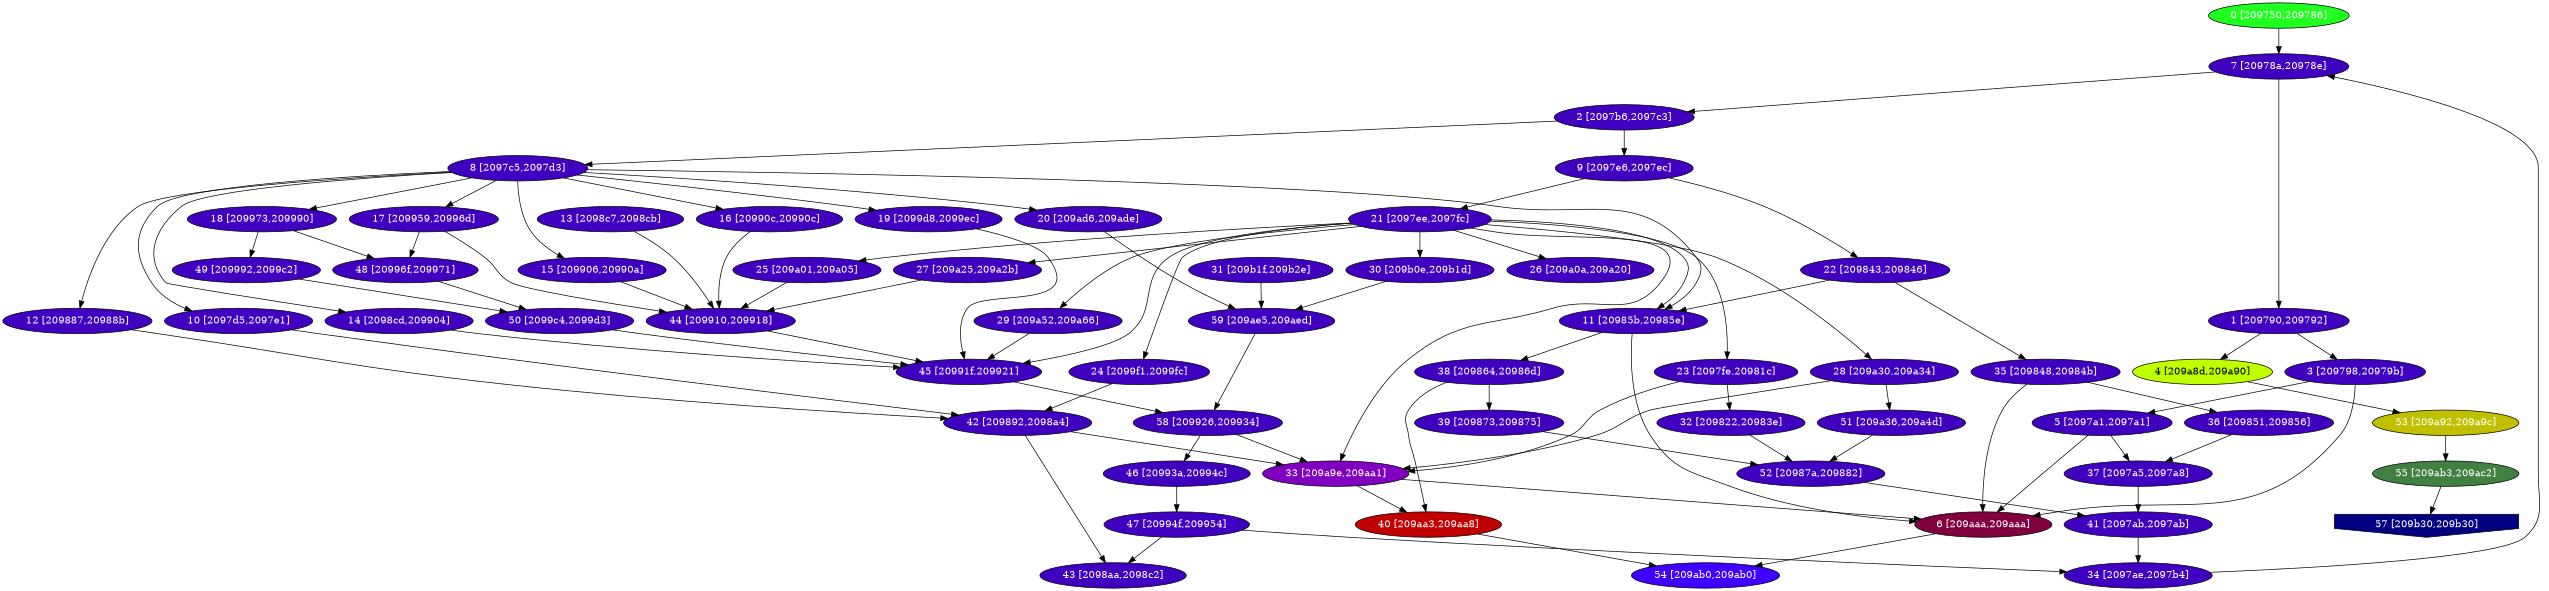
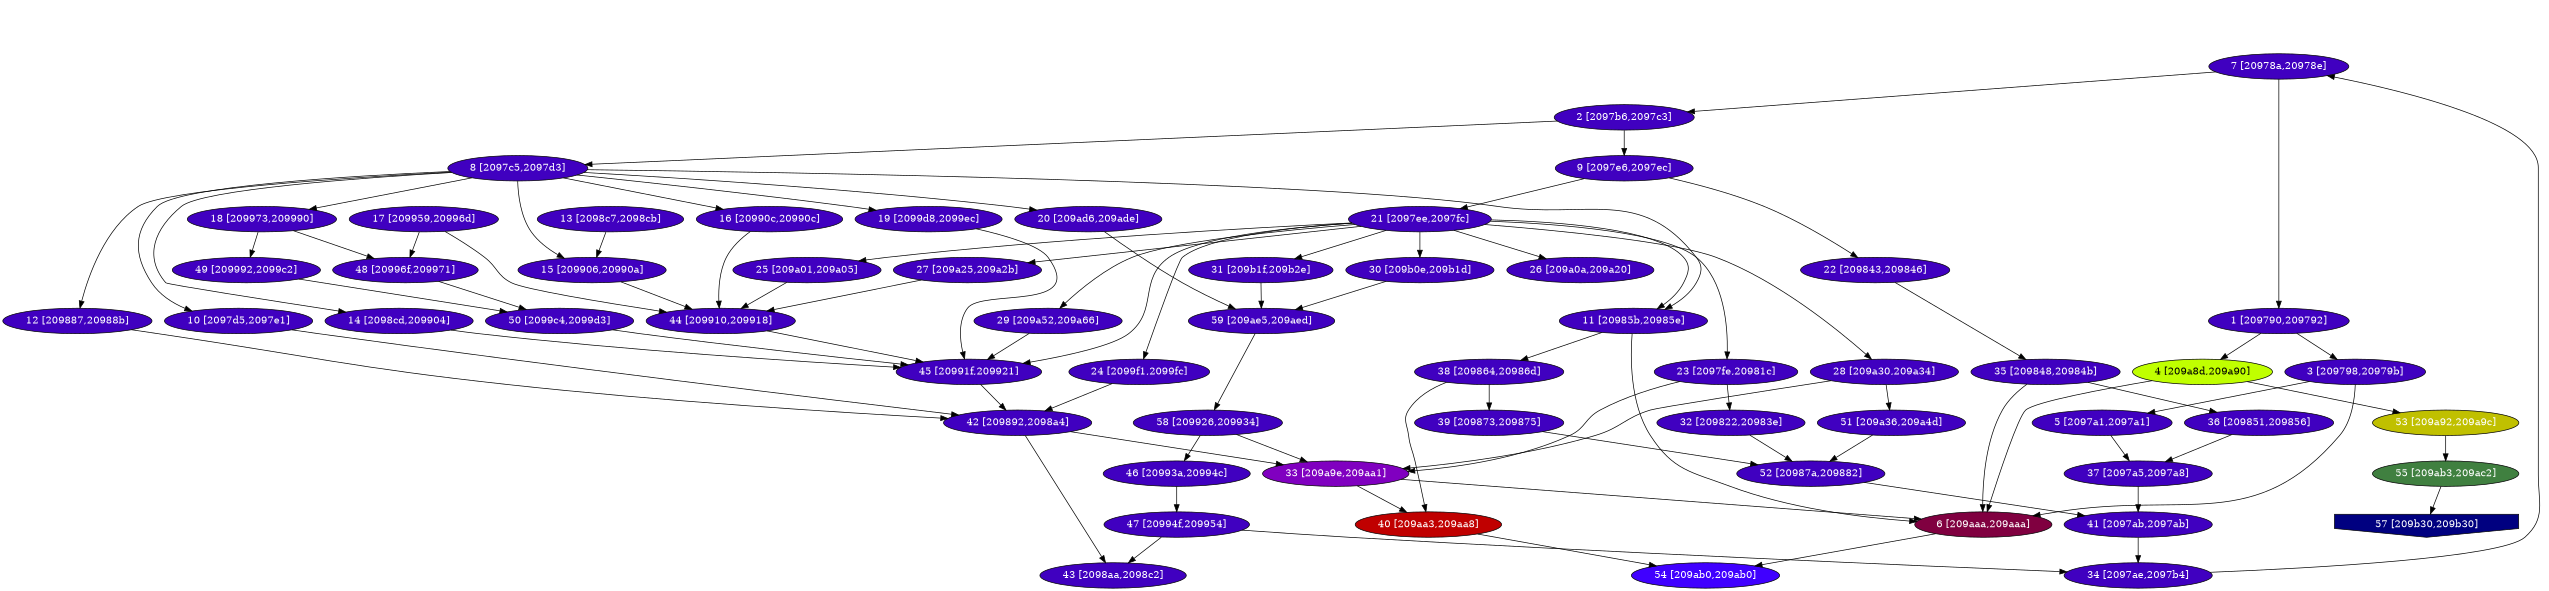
node "0 [209750,209786]": removed
edge "8 [2097c5,2097d3]" -> "17 [209959,20996d]": removed
edge "13 [2098c7,2098cb]" -> "44 [209910,209918]": now "13 [2098c7,2098cb]" -> "15 [209906,20990a]"
edge "22 [209843,209846]" -> "11 [20985b,20985e]": removed
edge "21 [2097ee,2097fc]" -> "33 [209a9e,209aa1]": now "21 [2097ee,2097fc]" -> "31 [209b1f,209b2e]"
edge "45 [20991f,209921]" -> "58 [209926,209934]": now "45 [20991f,209921]" -> "42 [209892,2098a4]"
edge "5 [2097a1,2097a1]" -> "6 [209aaa,209aaa]": now "4 [209a8d,209a90]" -> "6 [209aaa,209aaa]"
